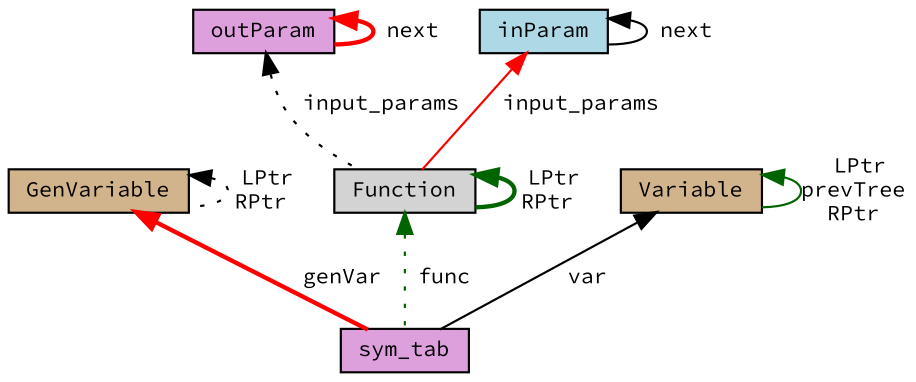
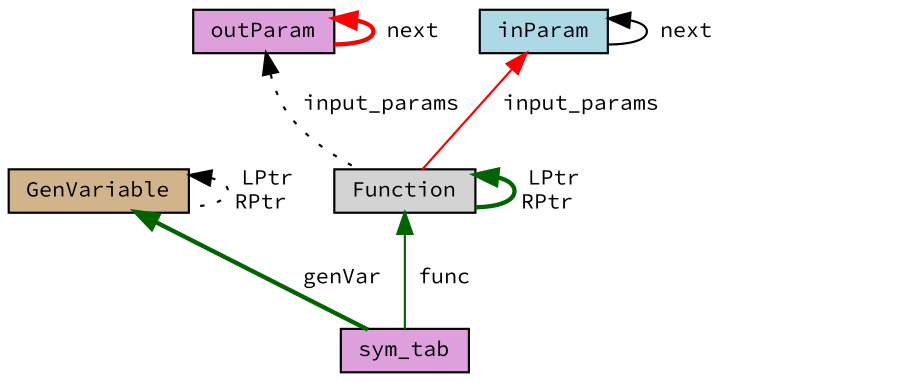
node "Variable": removed
edge "sym_tab" -> "GenVariable": color red -> darkgreen
edge "sym_tab" -> "Function": style dotted -> solid
